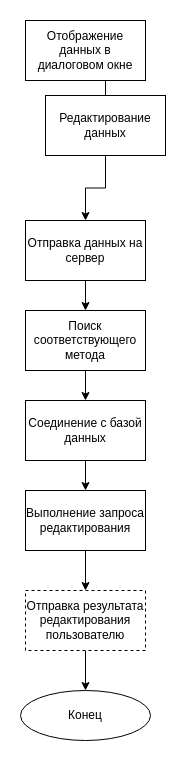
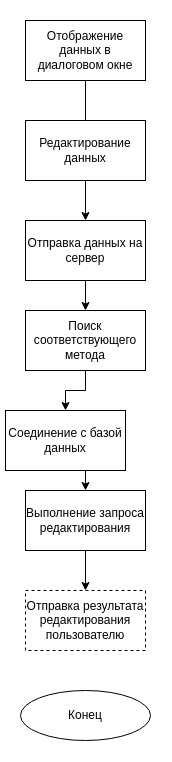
node "Редактирование данных": moved (106, 126) -> (86, 151)
node "Соединение с базой данных": moved (86, 431) -> (66, 441)
edge "Отправка результата редактирования пользователю" -> "Конец": removed
